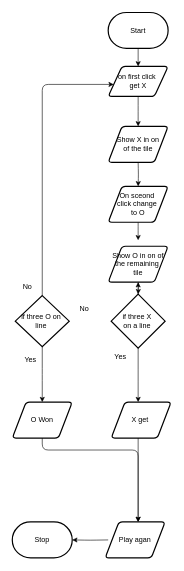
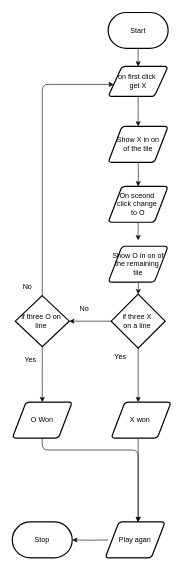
edge "if three X on a line" -> "Show O in on of the remaining tile": now "if three X on a line" -> "if three O on line"
node "X get": label "X get" -> "X won"
